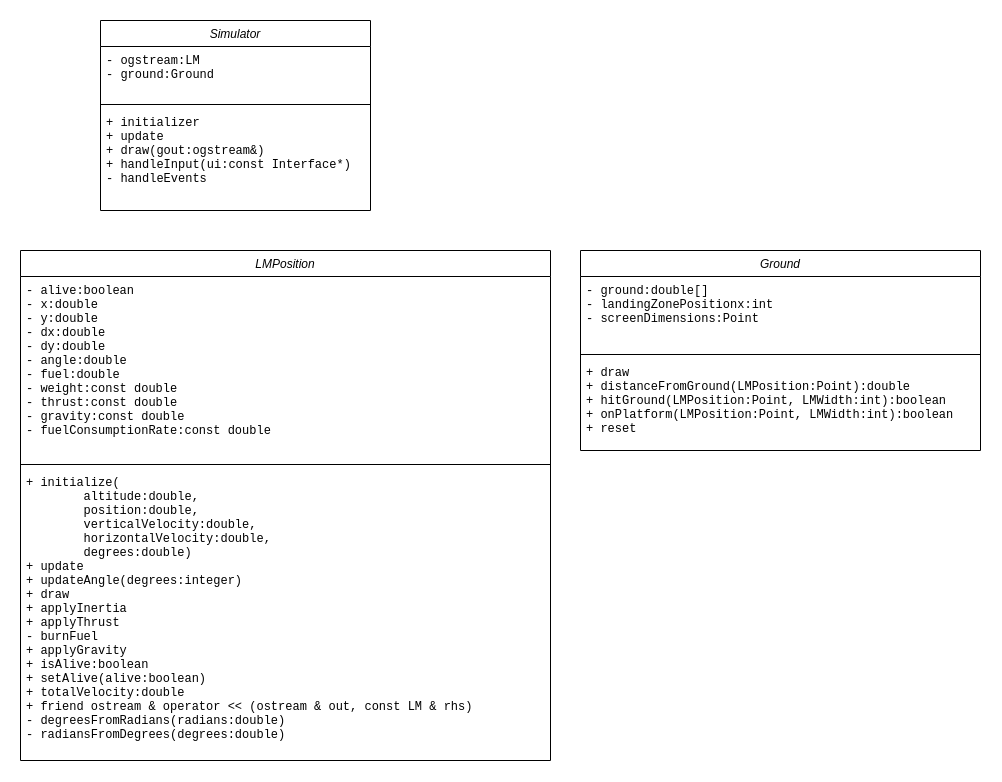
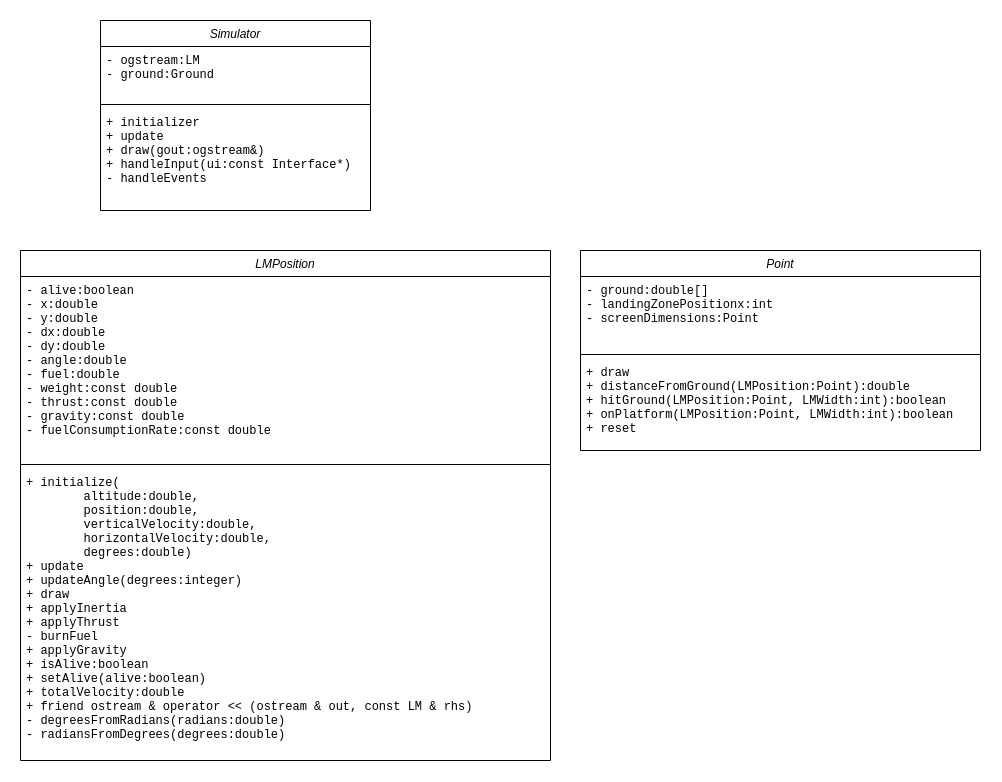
node "Ground": label "Ground" -> "Point"
